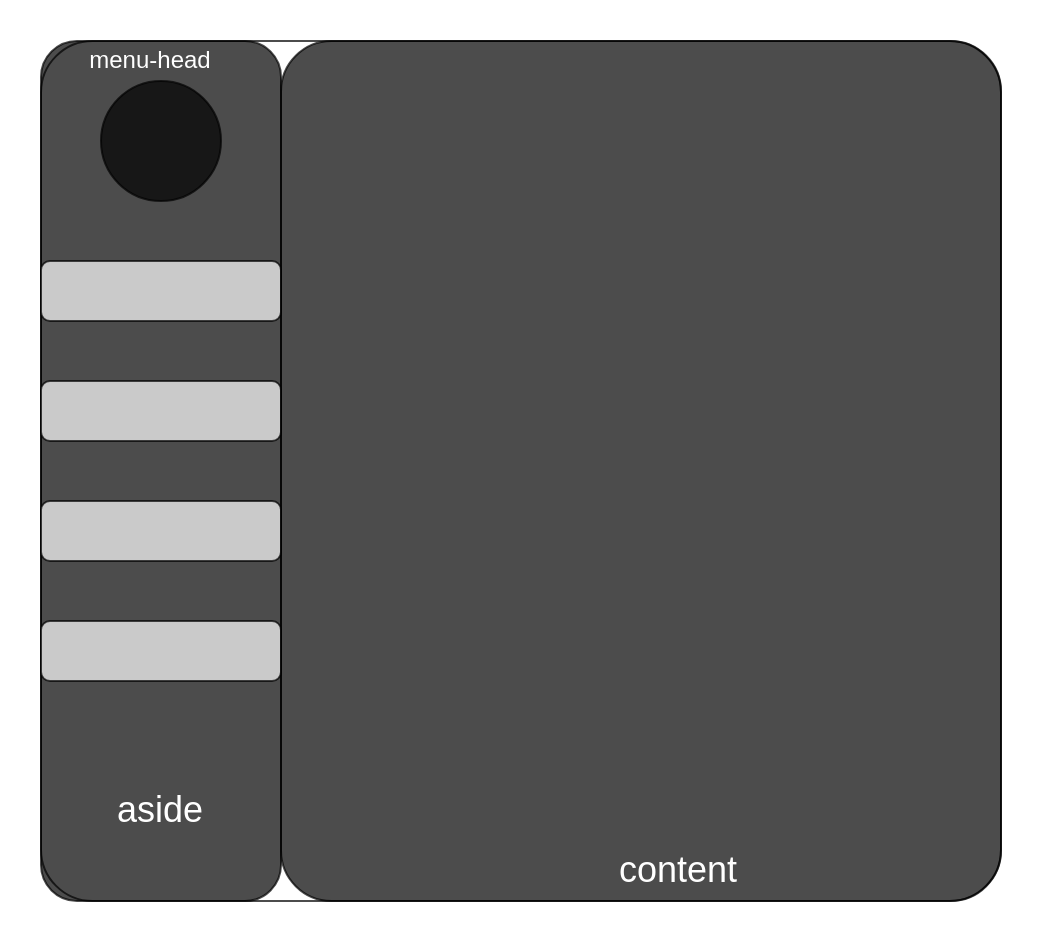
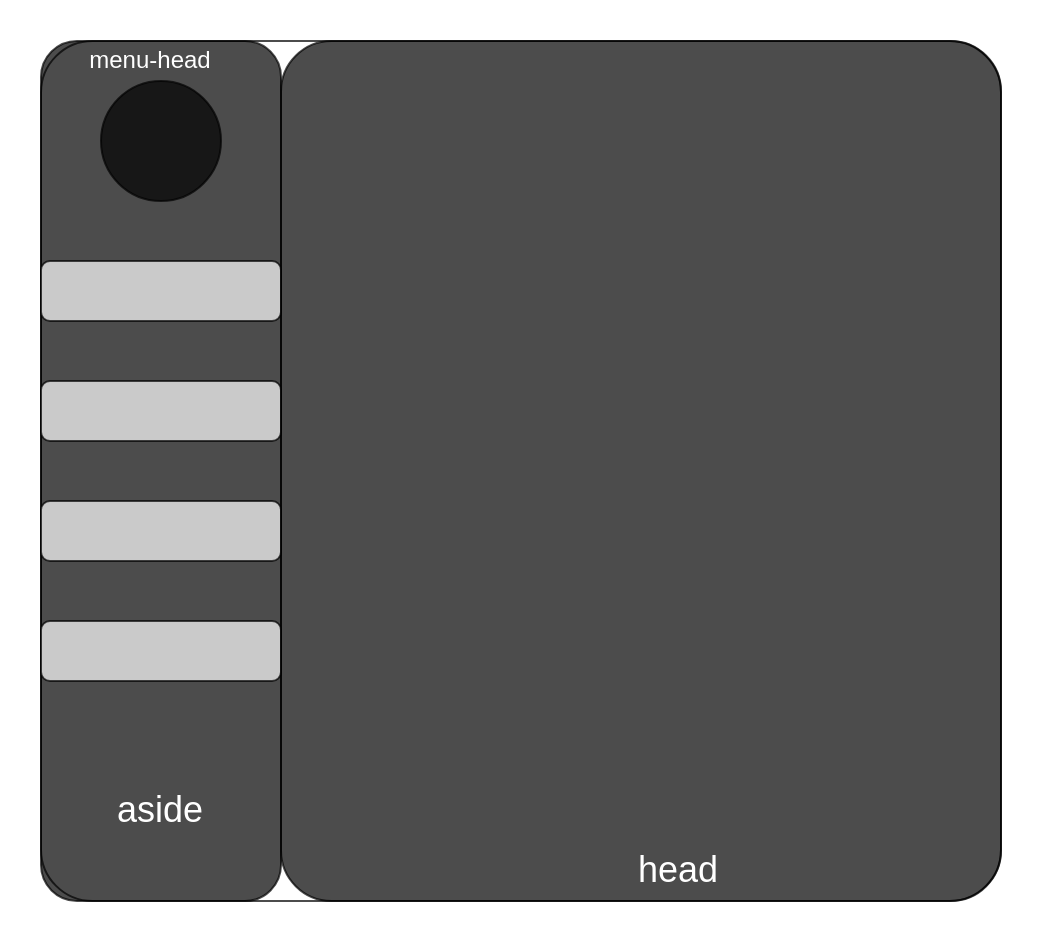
node "content": label "content" -> "head"
